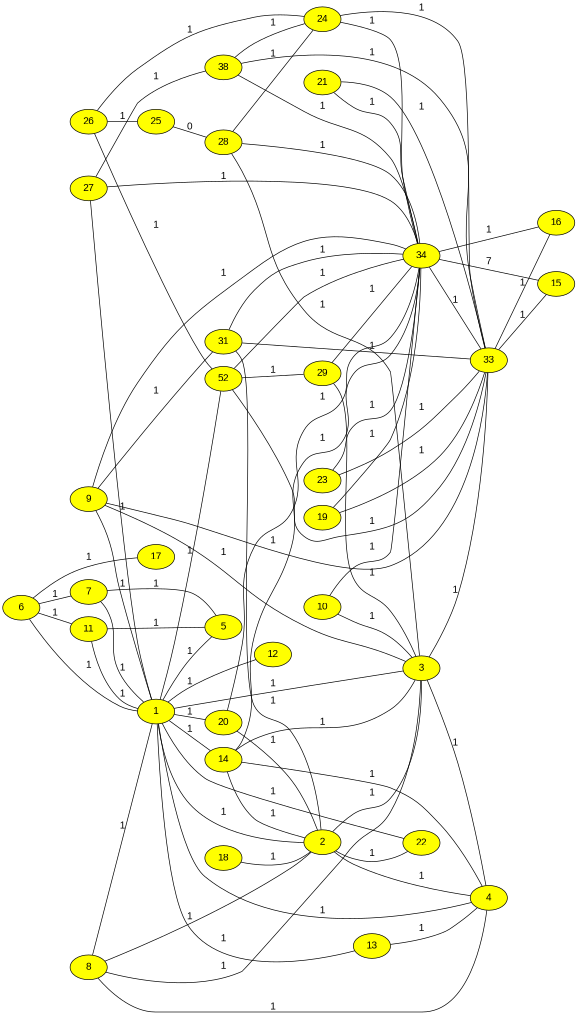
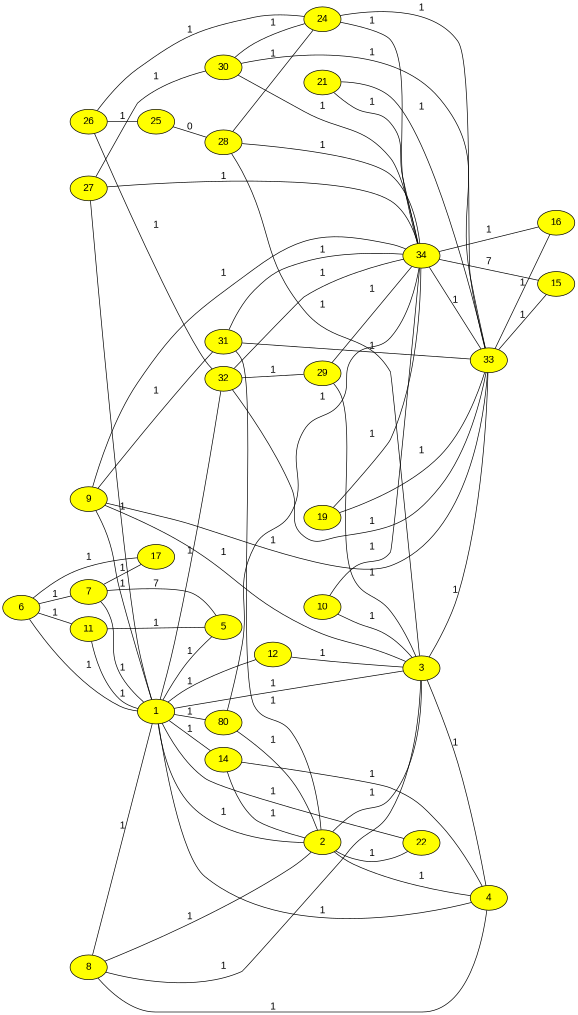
node "38": label "38" -> "30"
node "52": label "52" -> "32"
edge "34" -- "14": removed, label "1"
node "23": removed
edge "17" -- "7": added, label "1"
edge "7" -- "5": label "1" -> "7"
node "20": label "20" -> "80"
edge "3" -- "14": now "3" -- "12"
node "18": removed
node "13": removed
